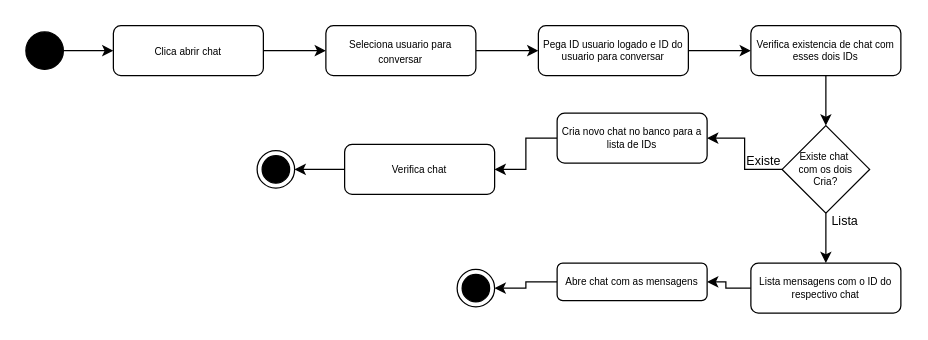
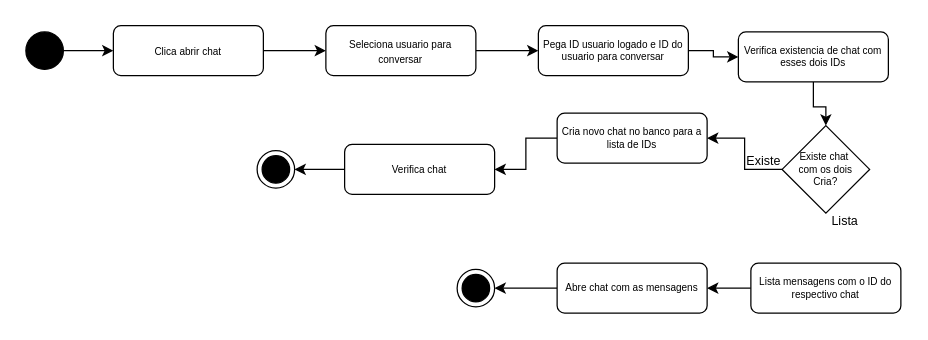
node "Verifica existencia de chat com esses dois IDs": moved (826, 51) -> (813, 57)
edge "Existe chat com os dois Cria?" -> "Lista mensagens com o ID do respectivo chat": removed
node "Abre chat com as mensagens": size 150x38 -> 150x50
